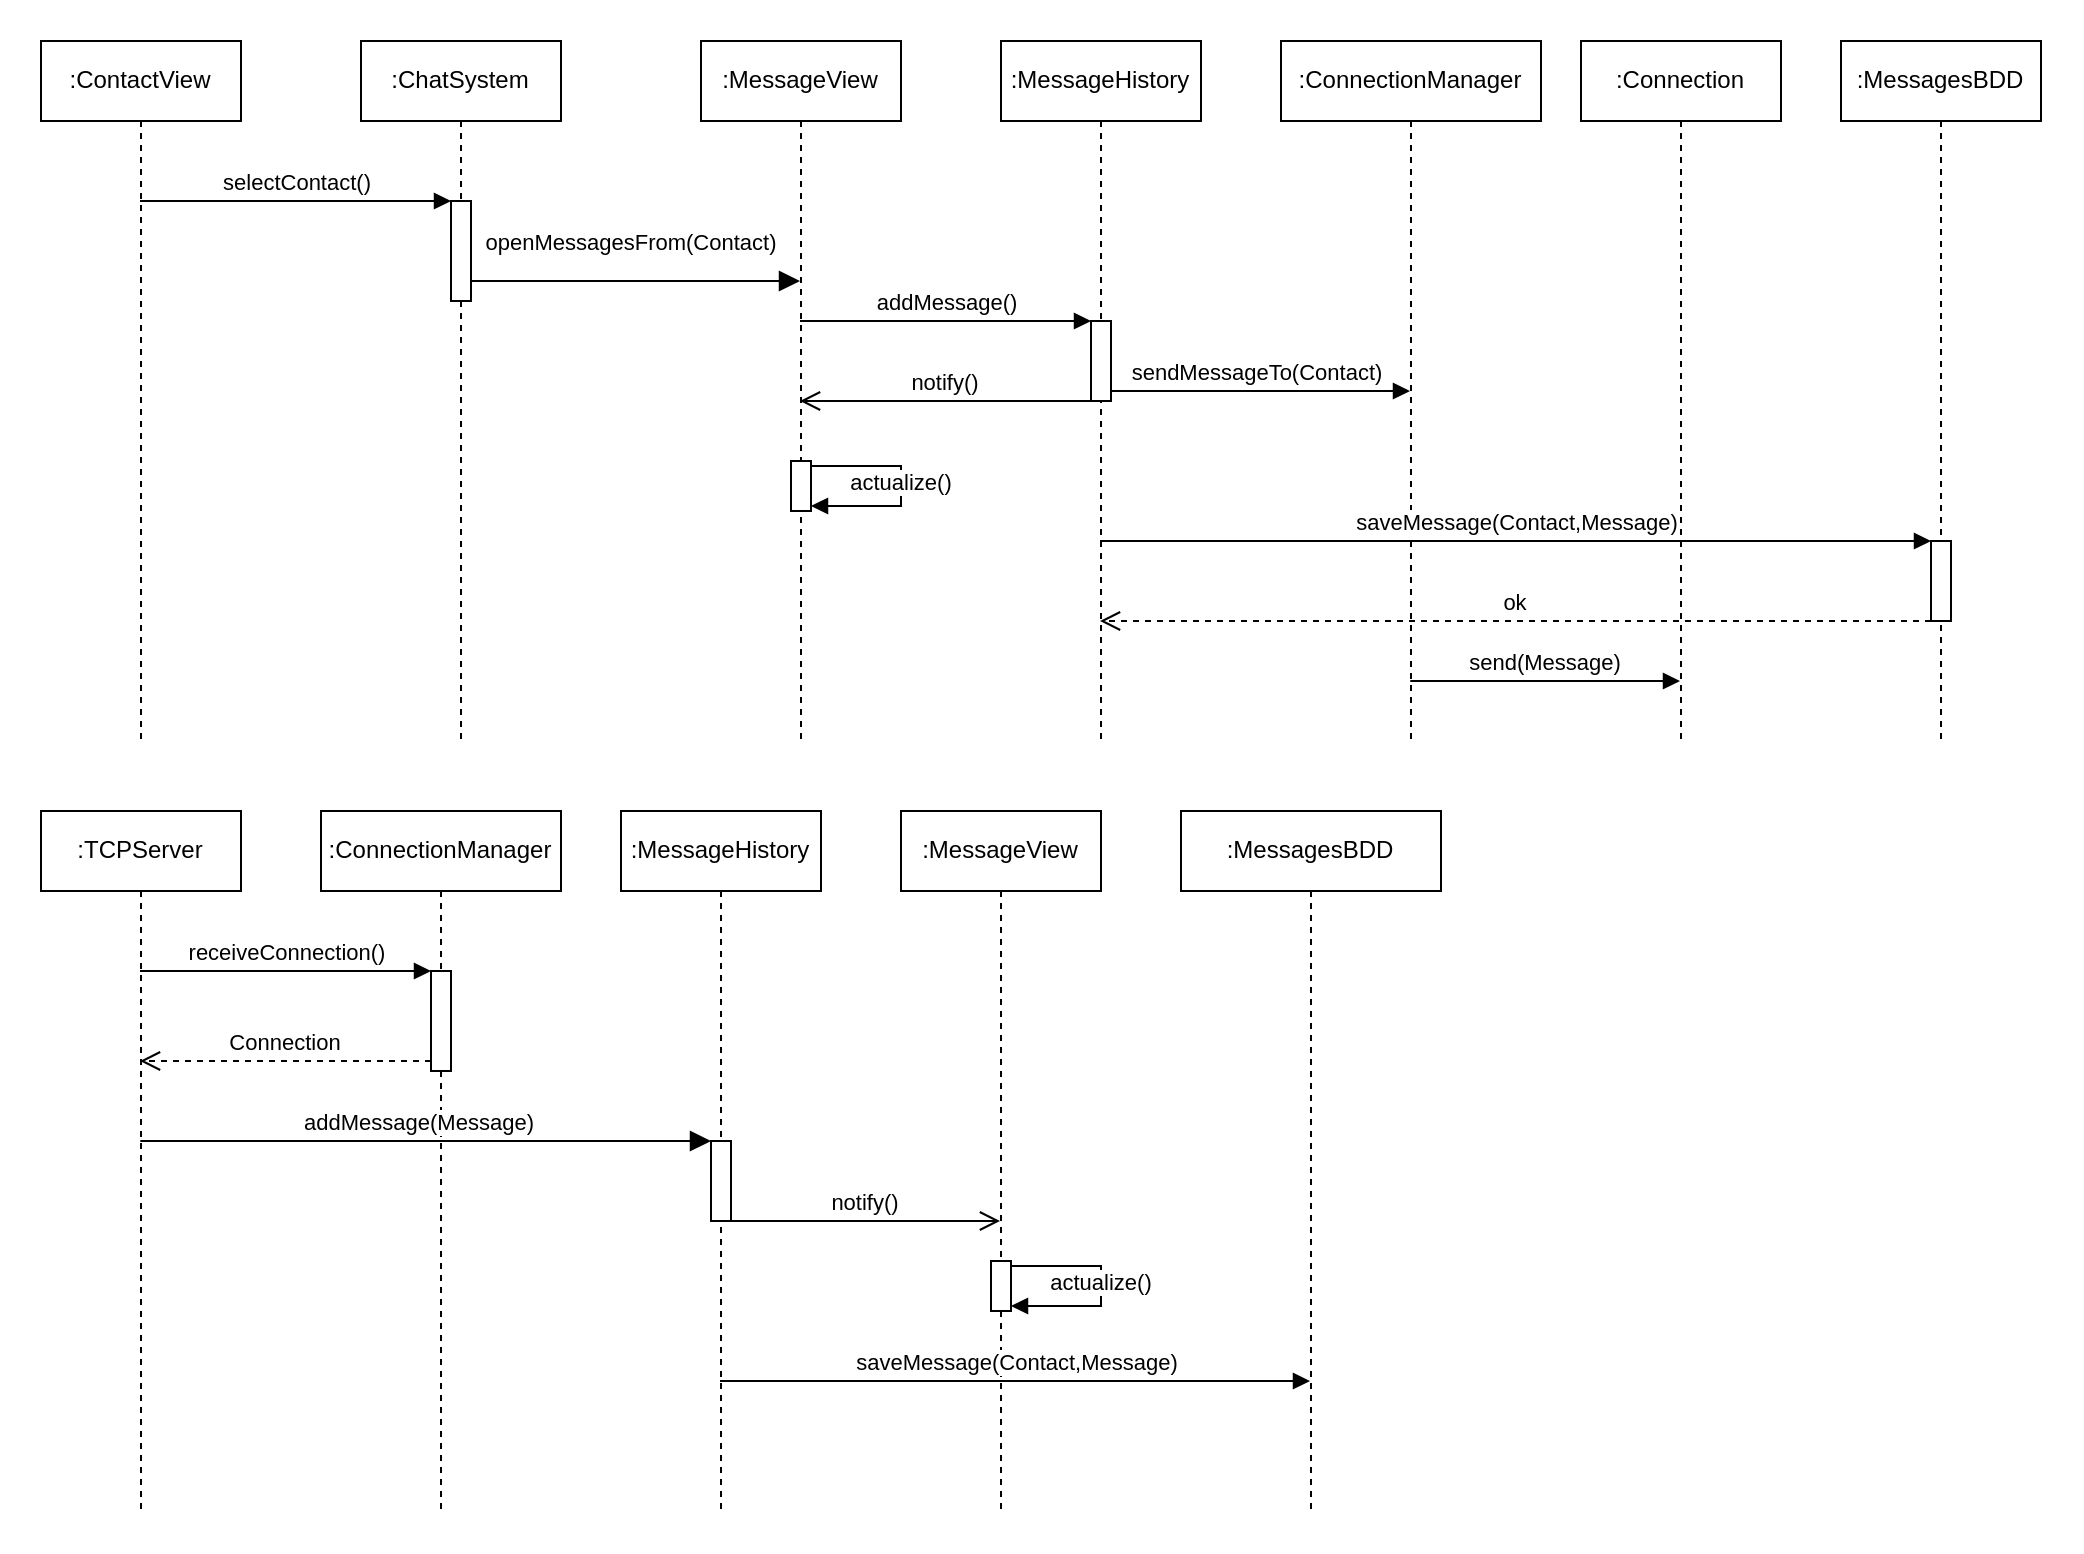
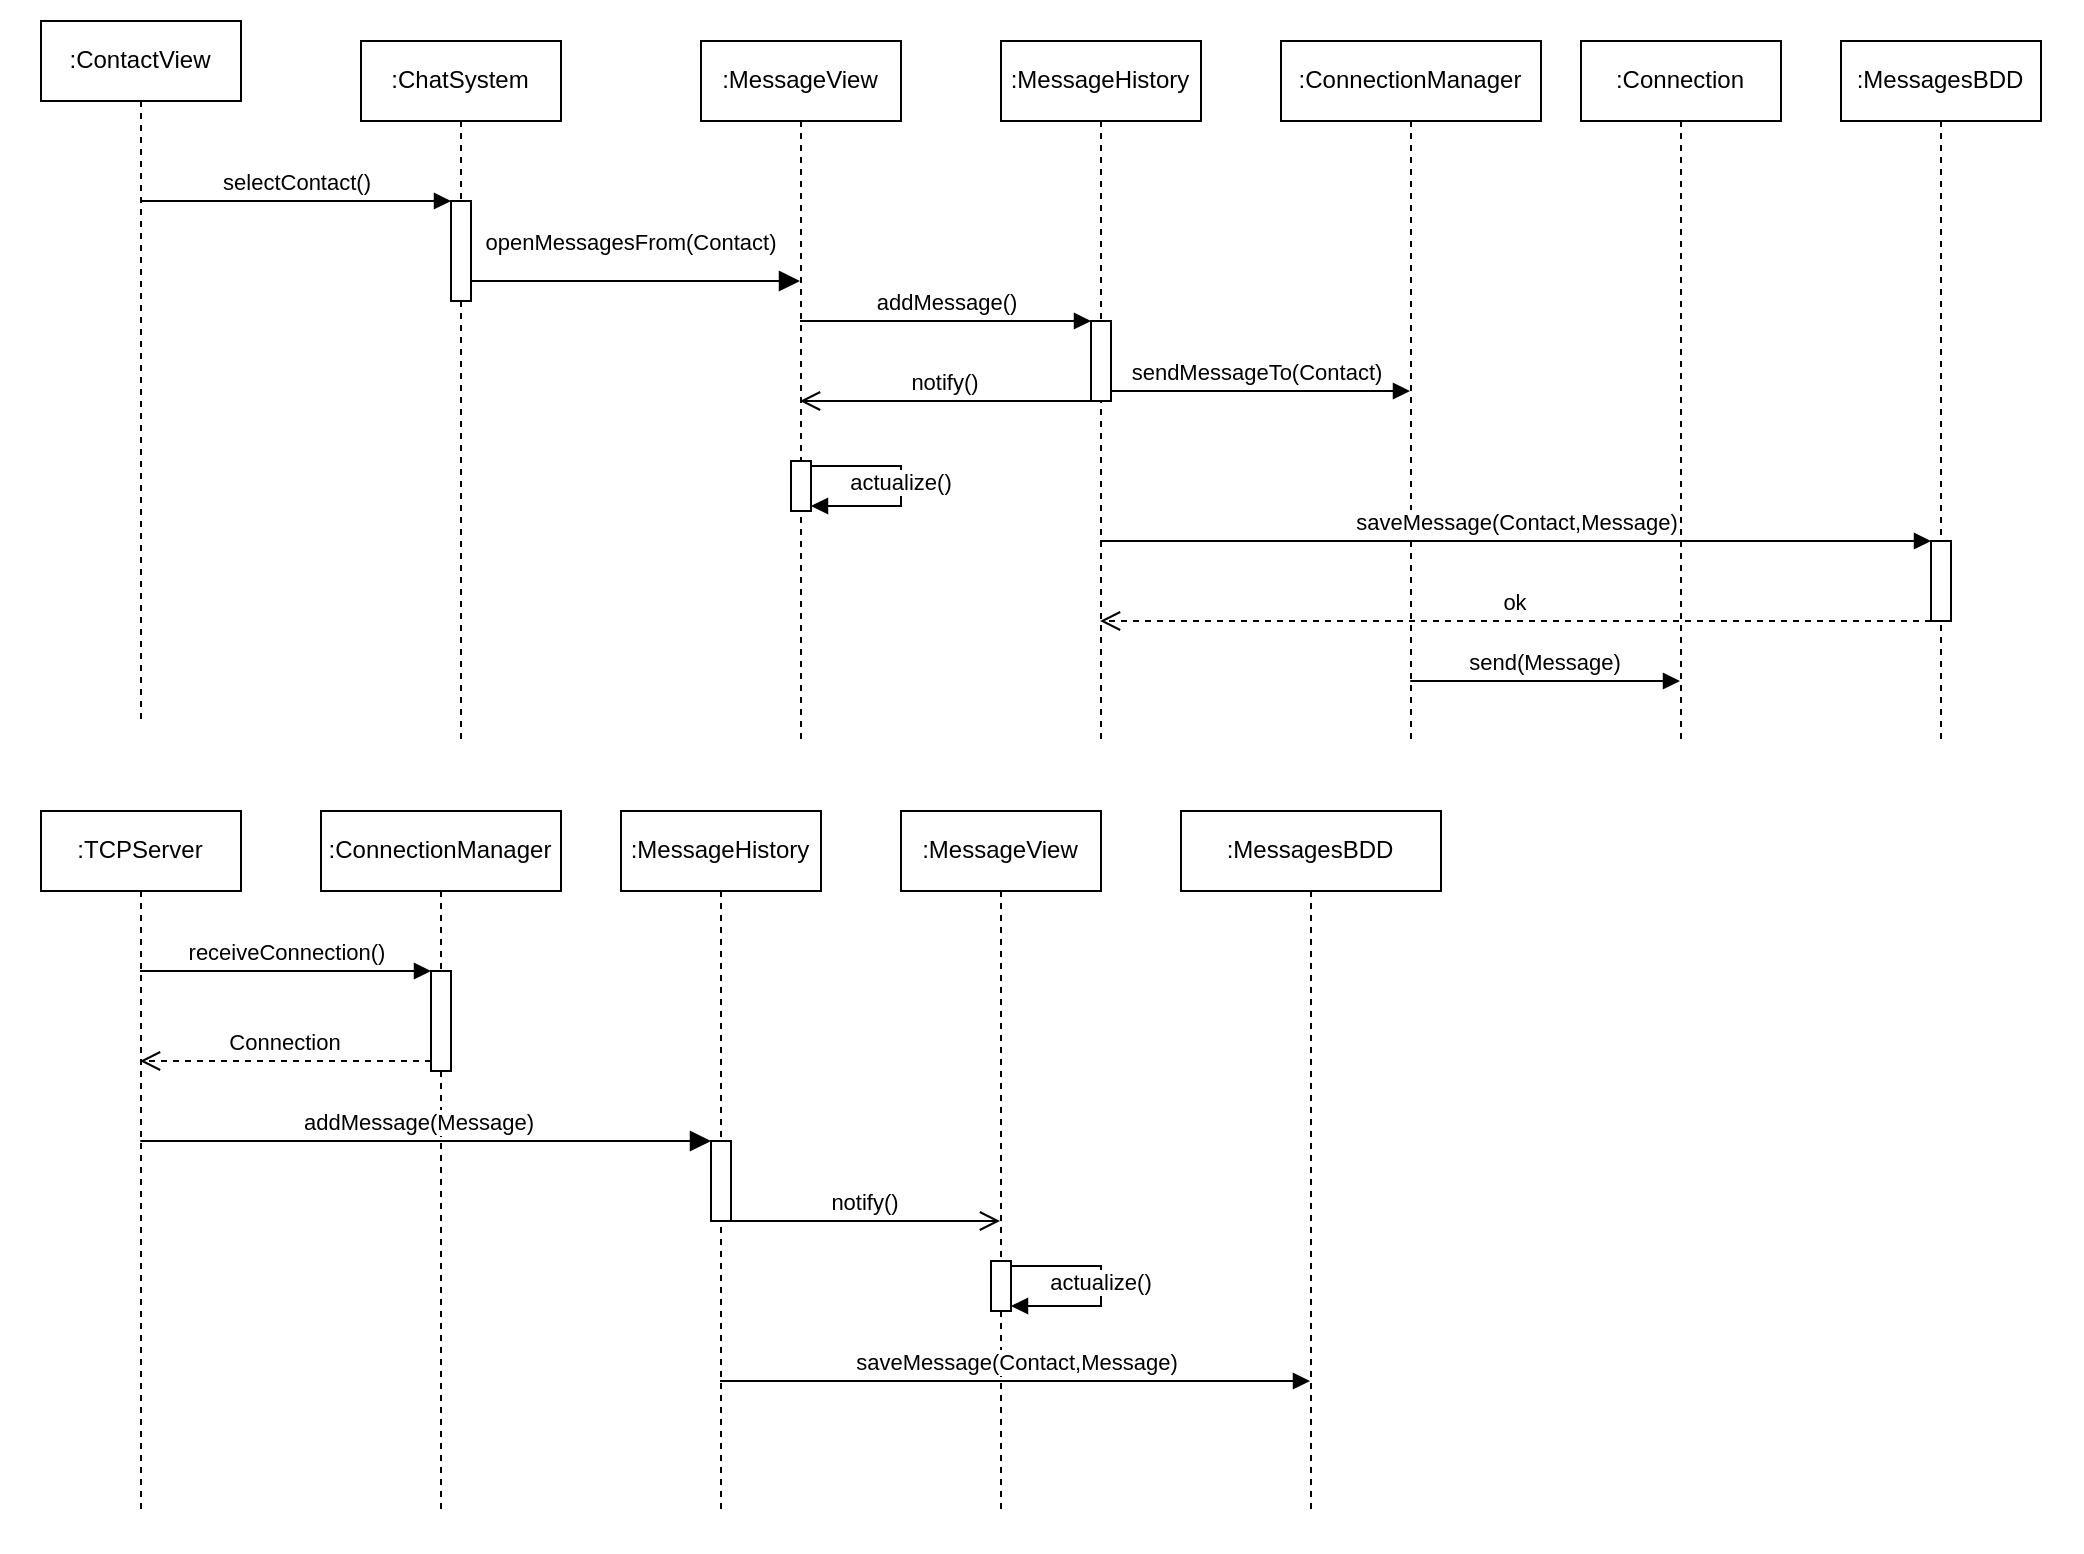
node ":ContactView": moved (141, 391) -> (141, 371)
